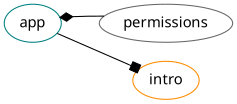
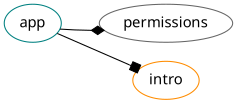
edge "permissions" -> "app": reversed
